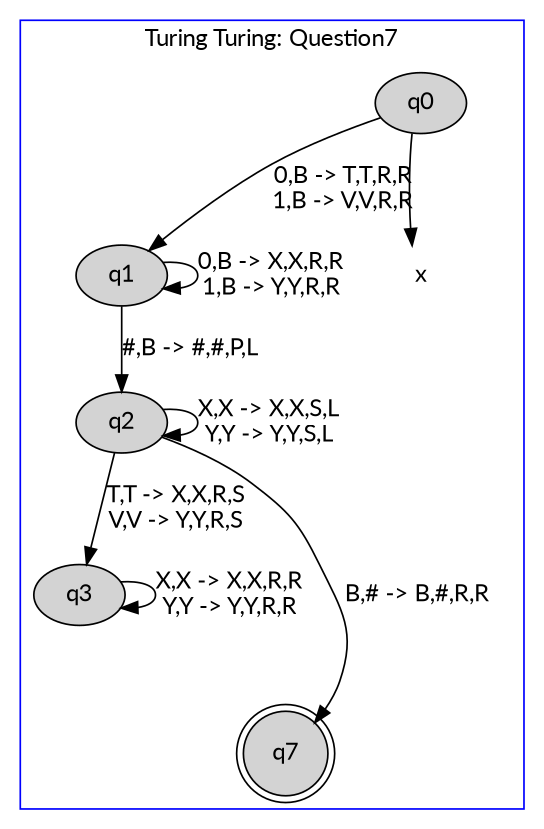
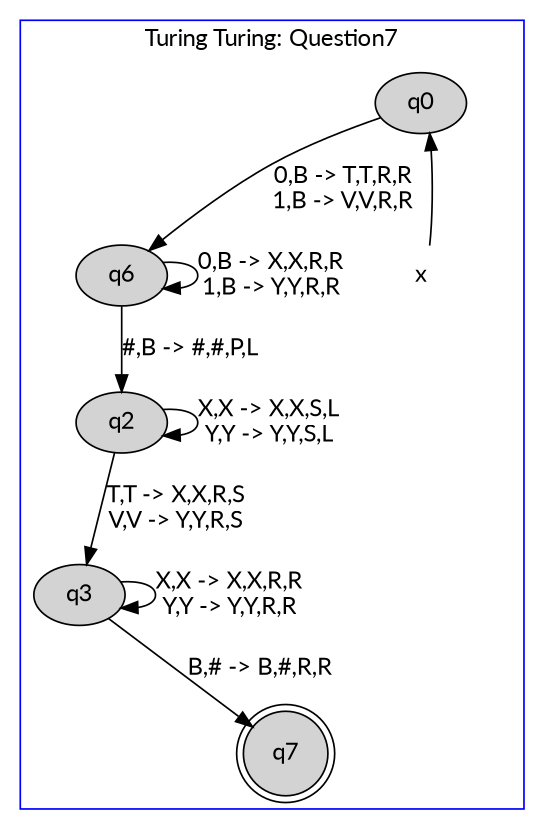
edge "q0" -> "x": reversed
node "q1": label "q1" -> "q6"
edge "q2" -> "q7": now "q3" -> "q7"
